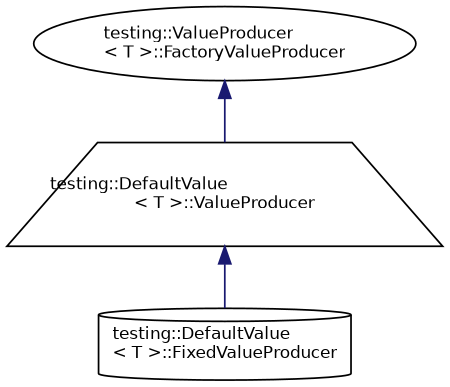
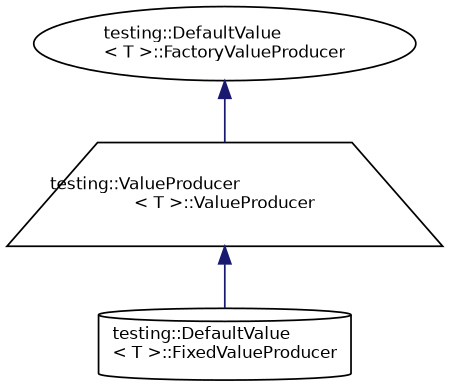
node "testing::ValueProducer < T >::FactoryValueProducer": label "testing::ValueProducer < T >::FactoryValueProducer" -> "testing::DefaultValue < T >::FactoryValueProducer"
node "testing::DefaultValue < T >::ValueProducer": label "testing::DefaultValue < T >::ValueProducer" -> "testing::ValueProducer < T >::ValueProducer"
